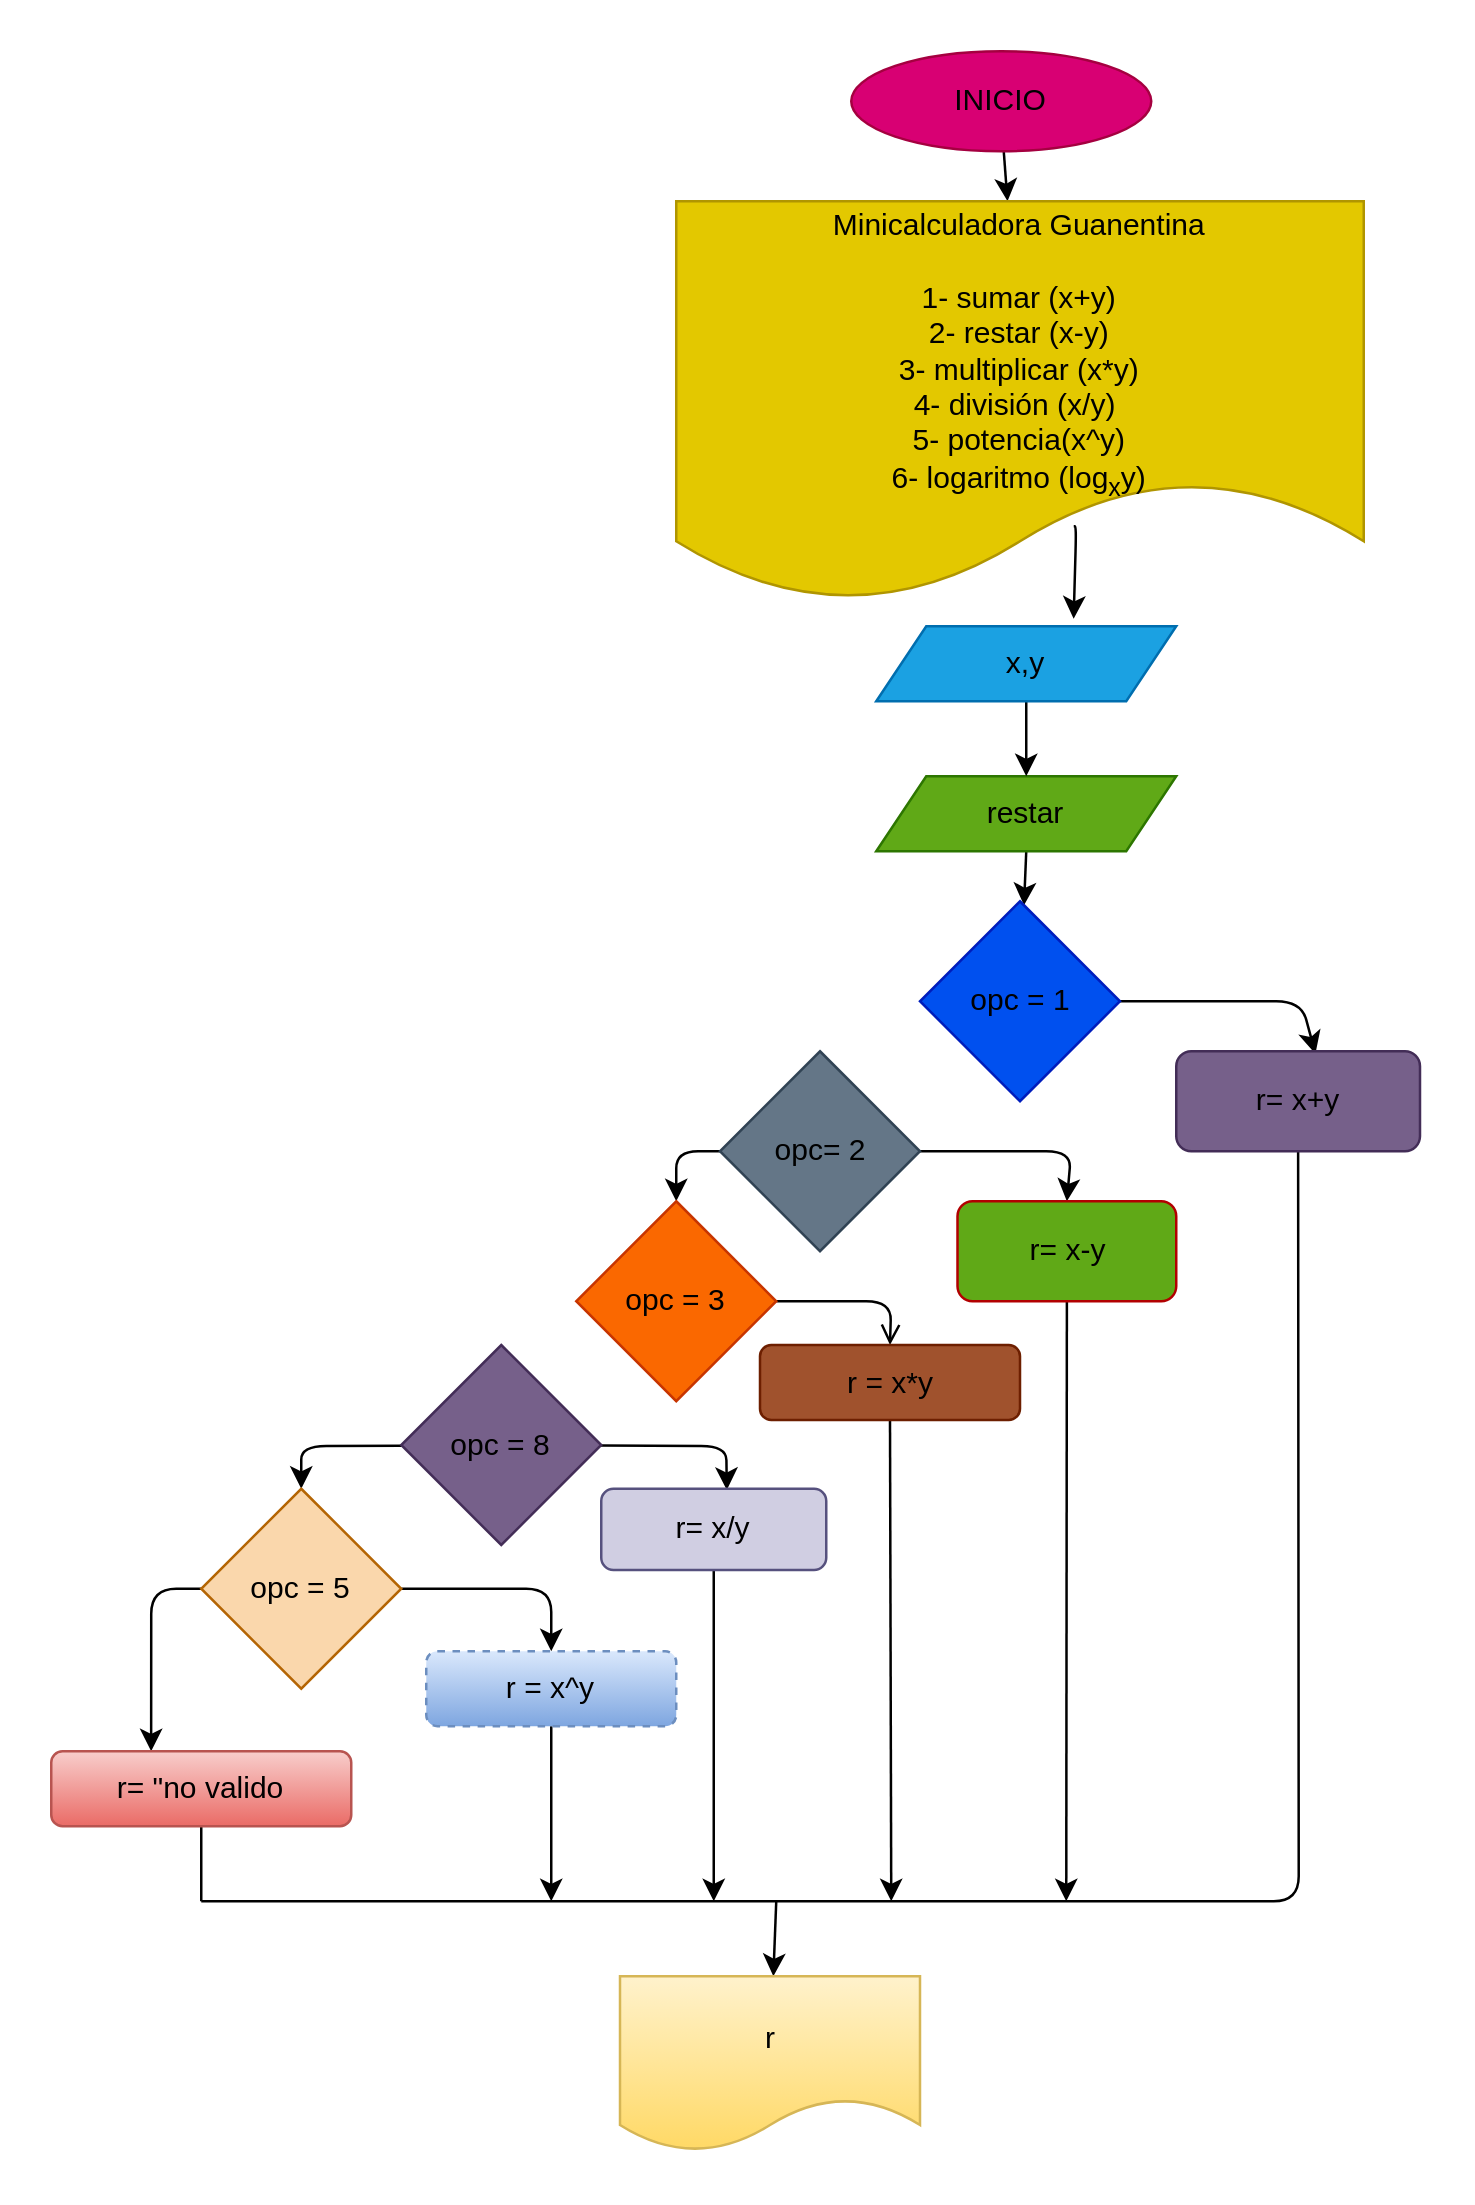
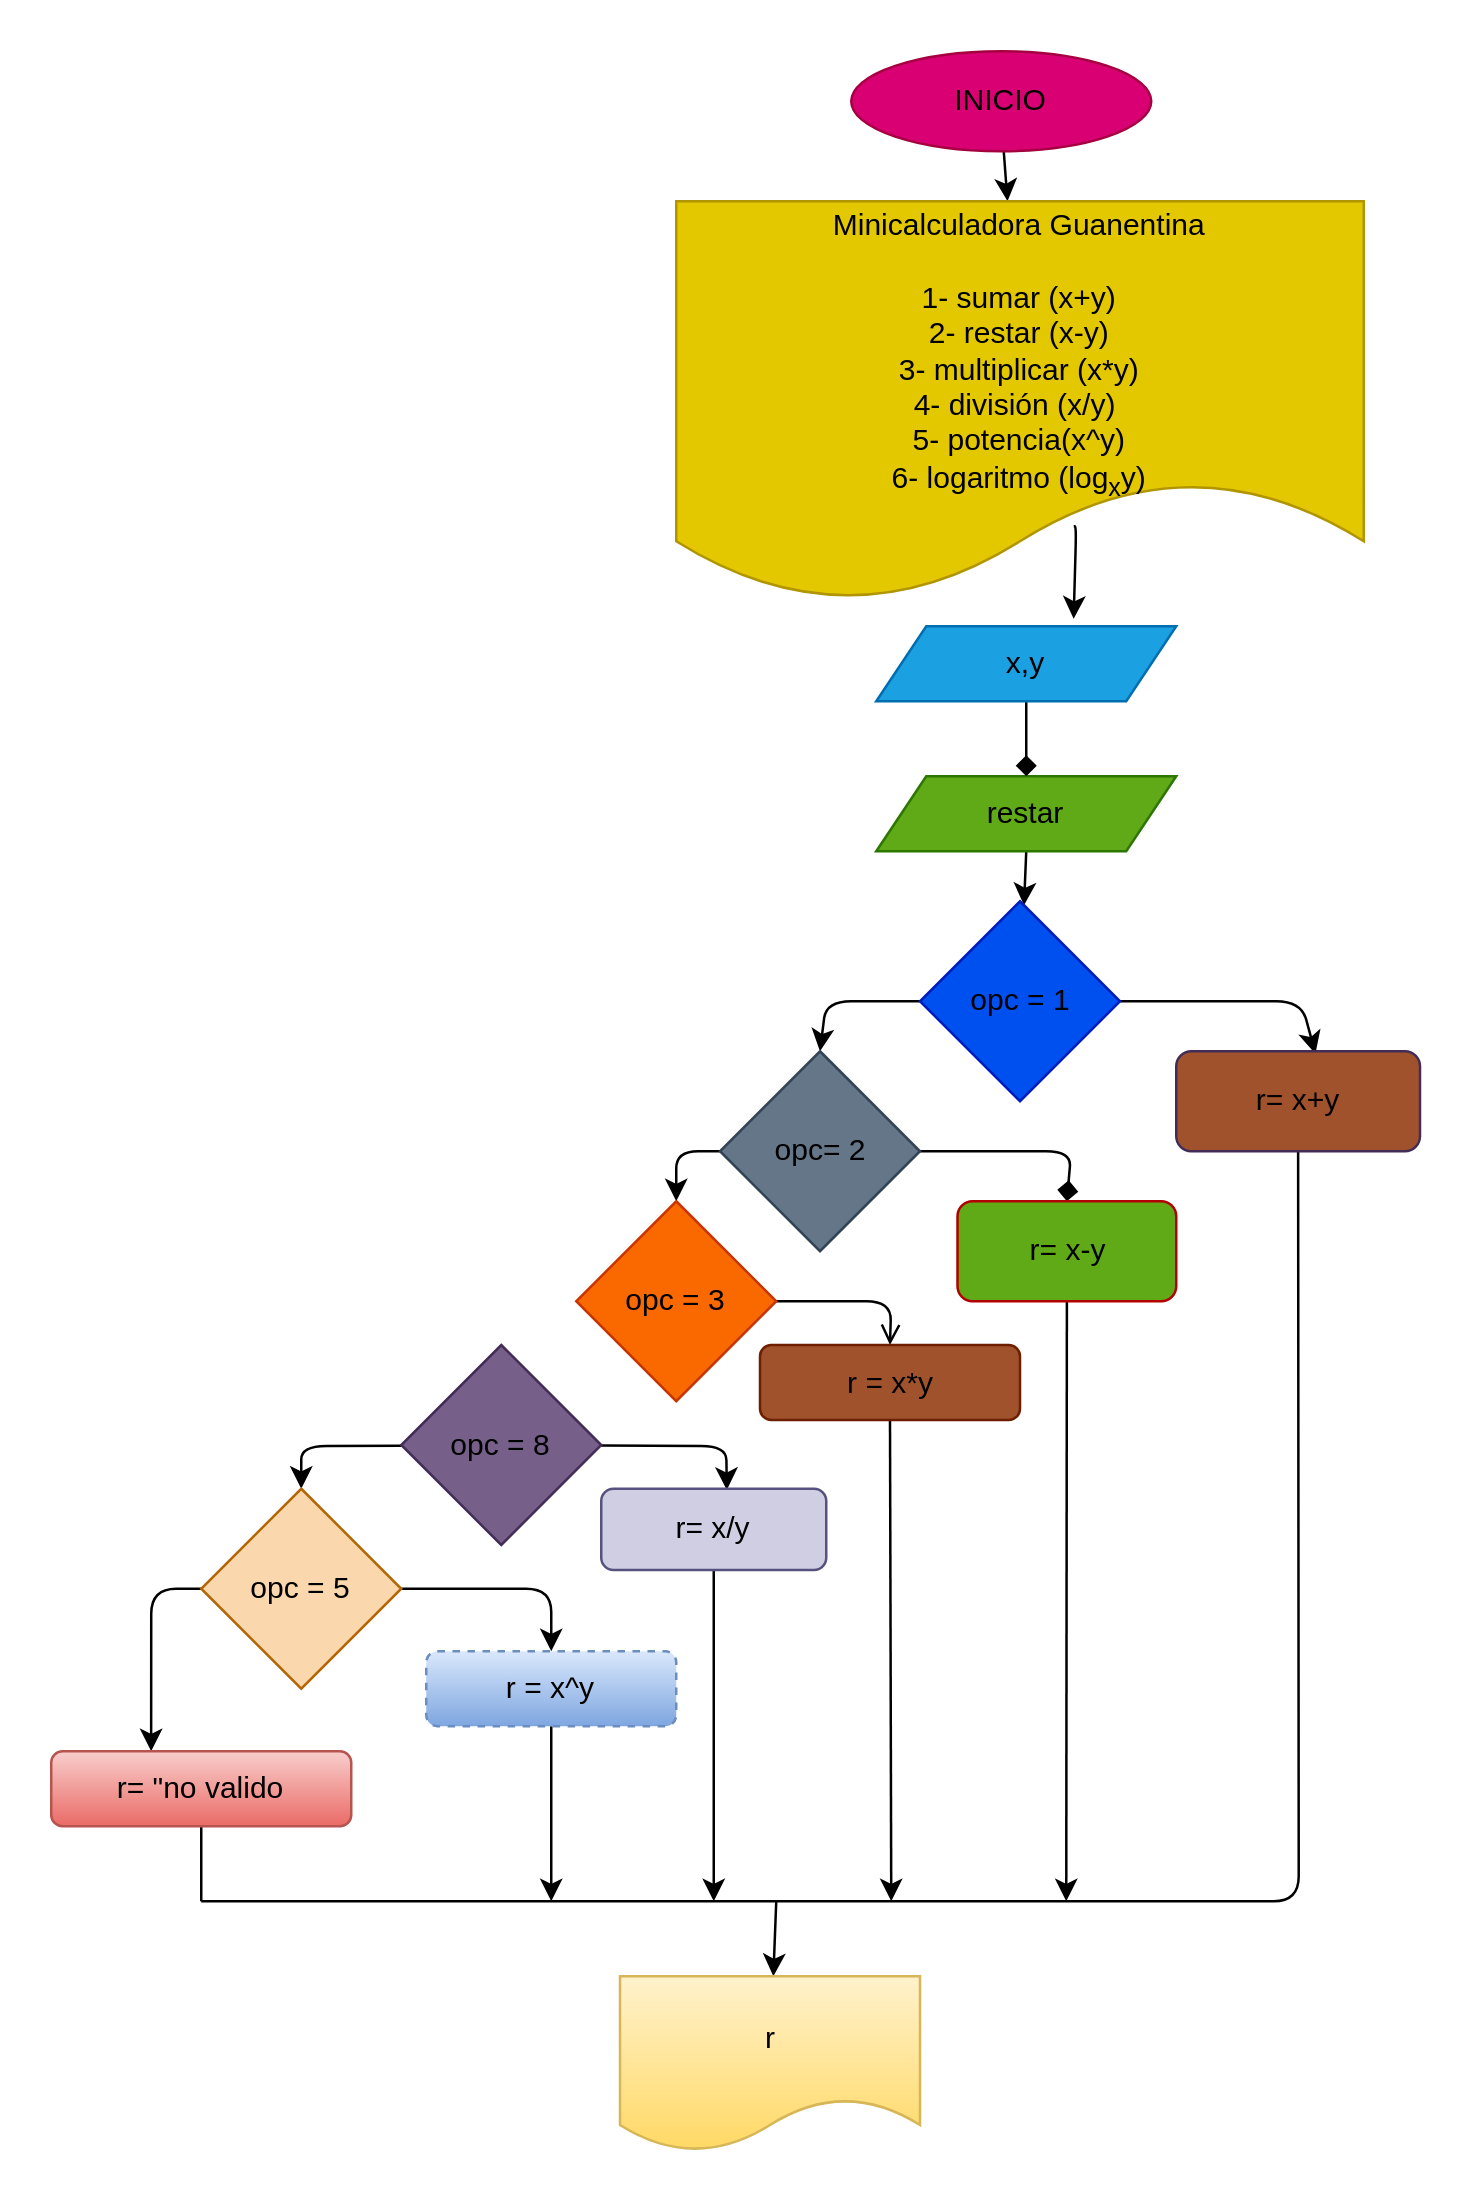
edge "x,y" -> "restar": arrowhead classic -> diamond
edge "opc = 1" -> "opc= 2": added
node "r= x+y": fillcolor #76608a -> #a0522d
edge "opc= 2" -> "r= x-y": arrowhead classic -> diamond
